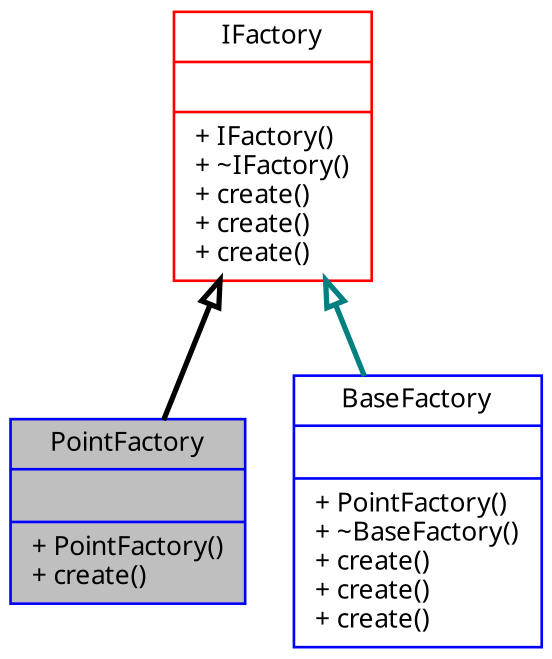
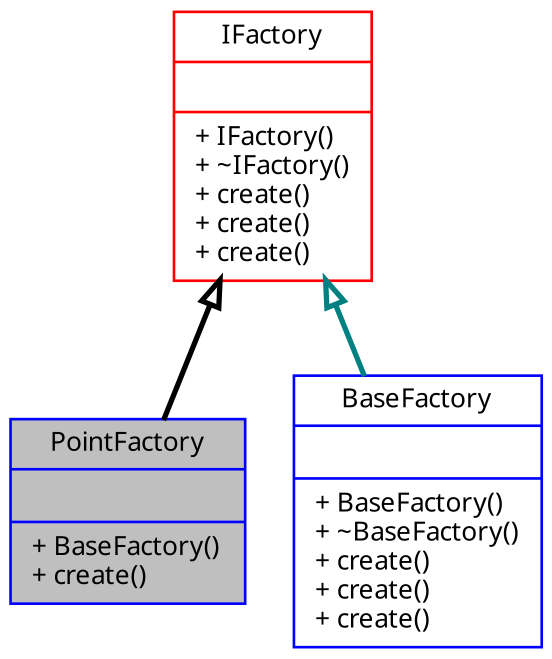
node "BaseFactory": text "+ PointFactory()" -> "+ BaseFactory()"
node "PointFactory": text "+ PointFactory()" -> "+ BaseFactory()"
